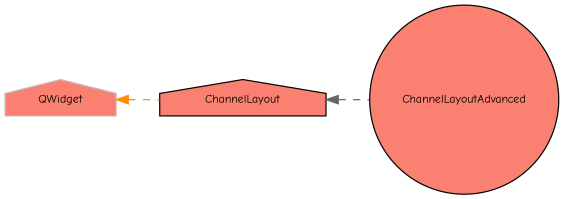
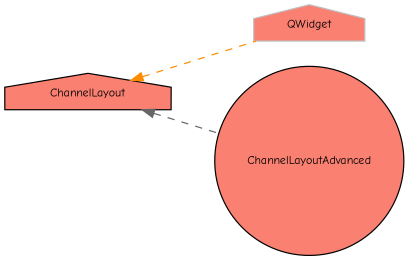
edge "ChannelLayout" -> "QWidget": reversed
